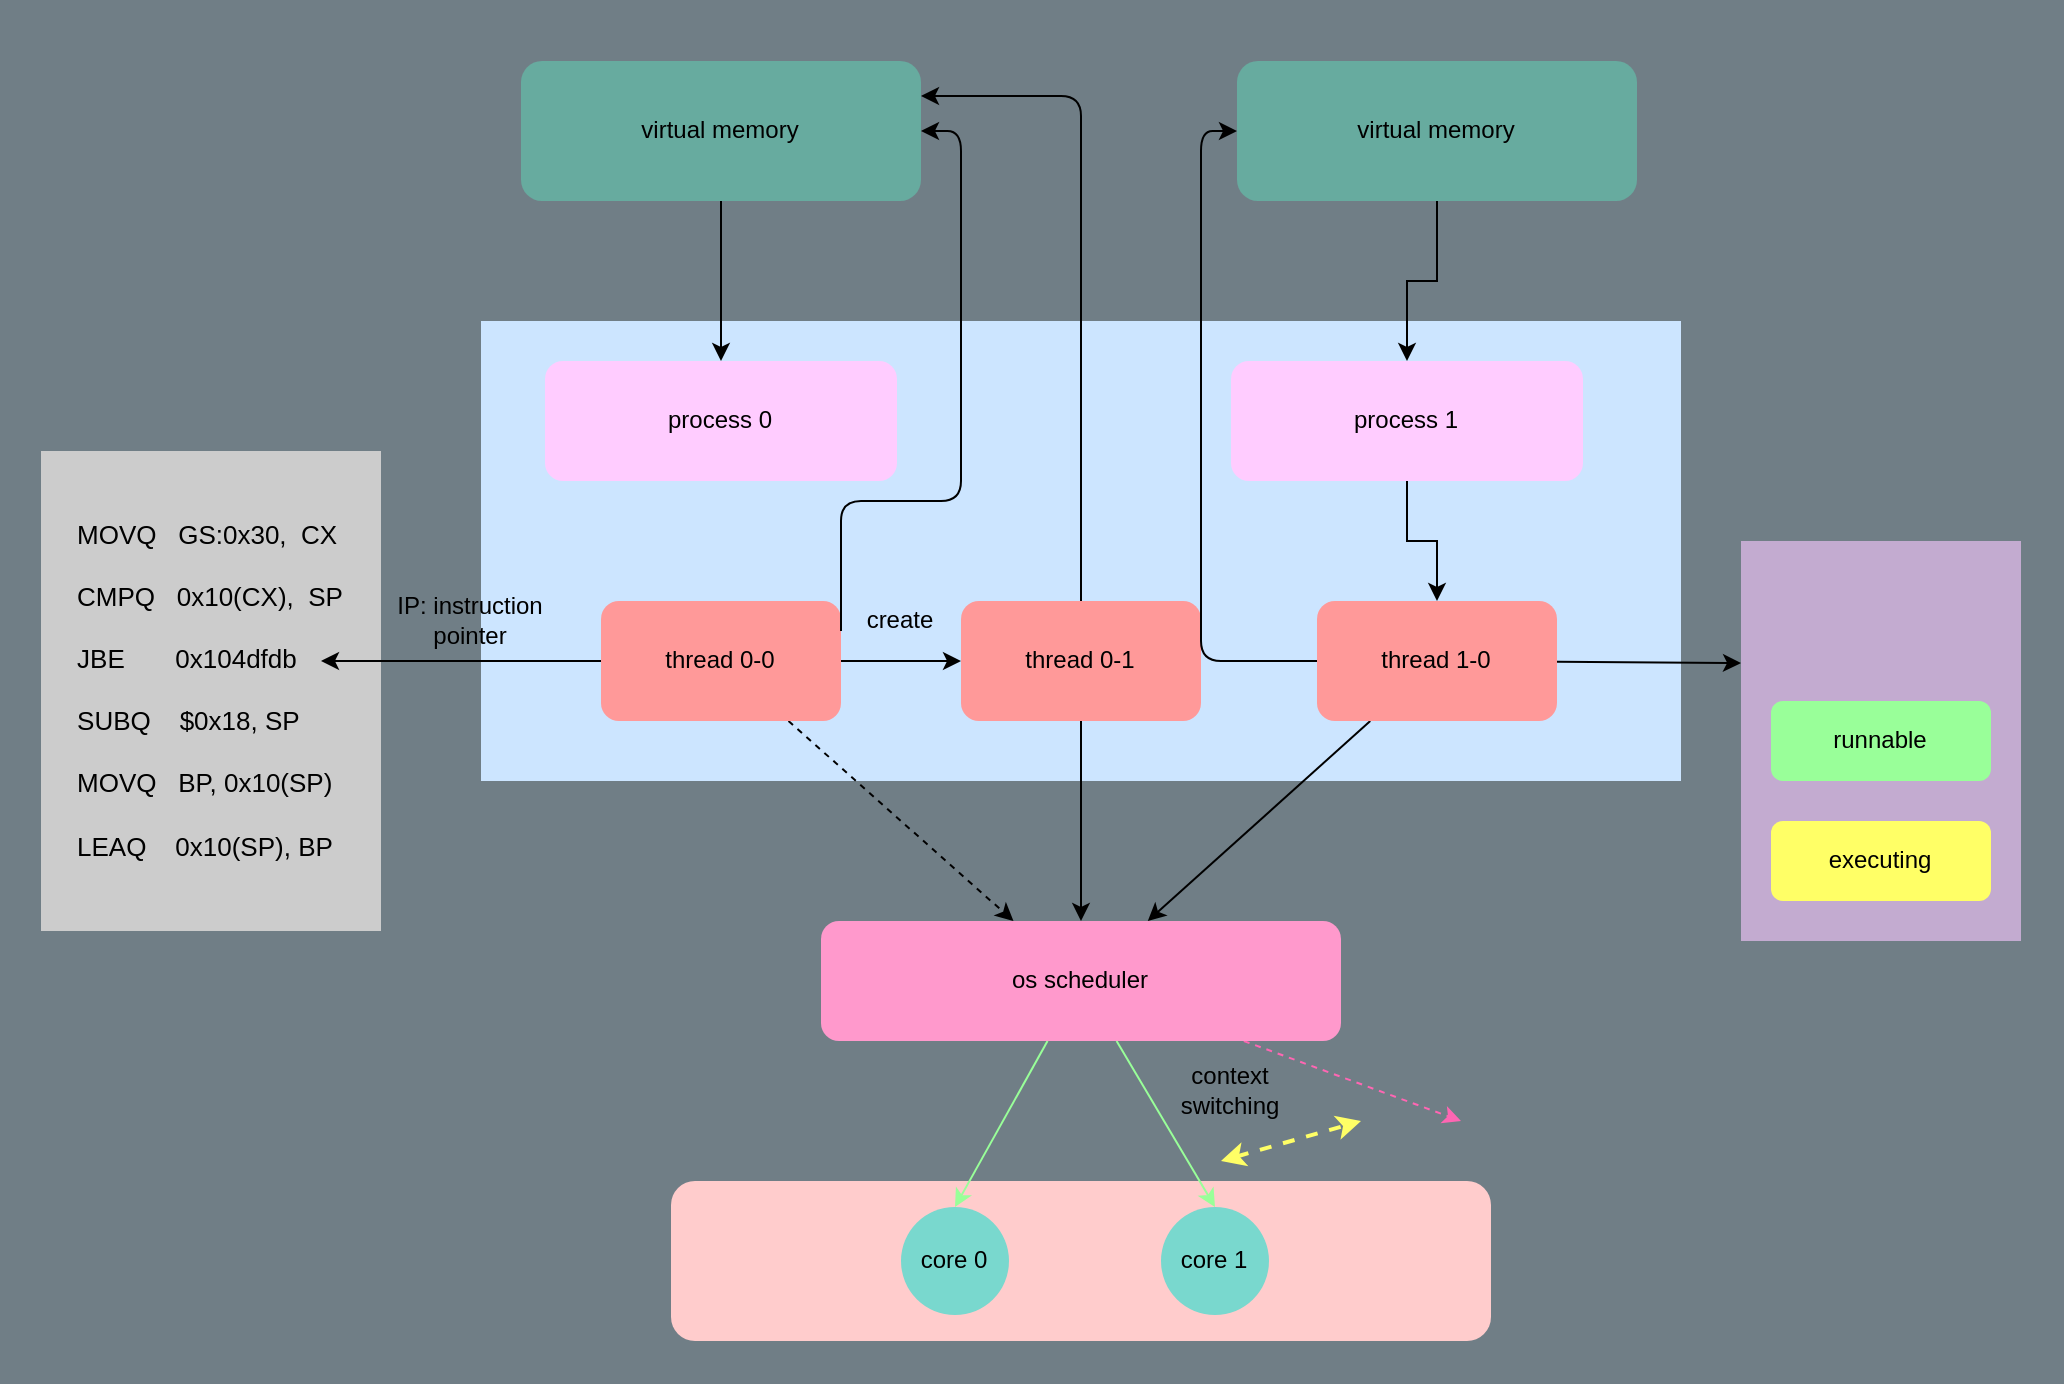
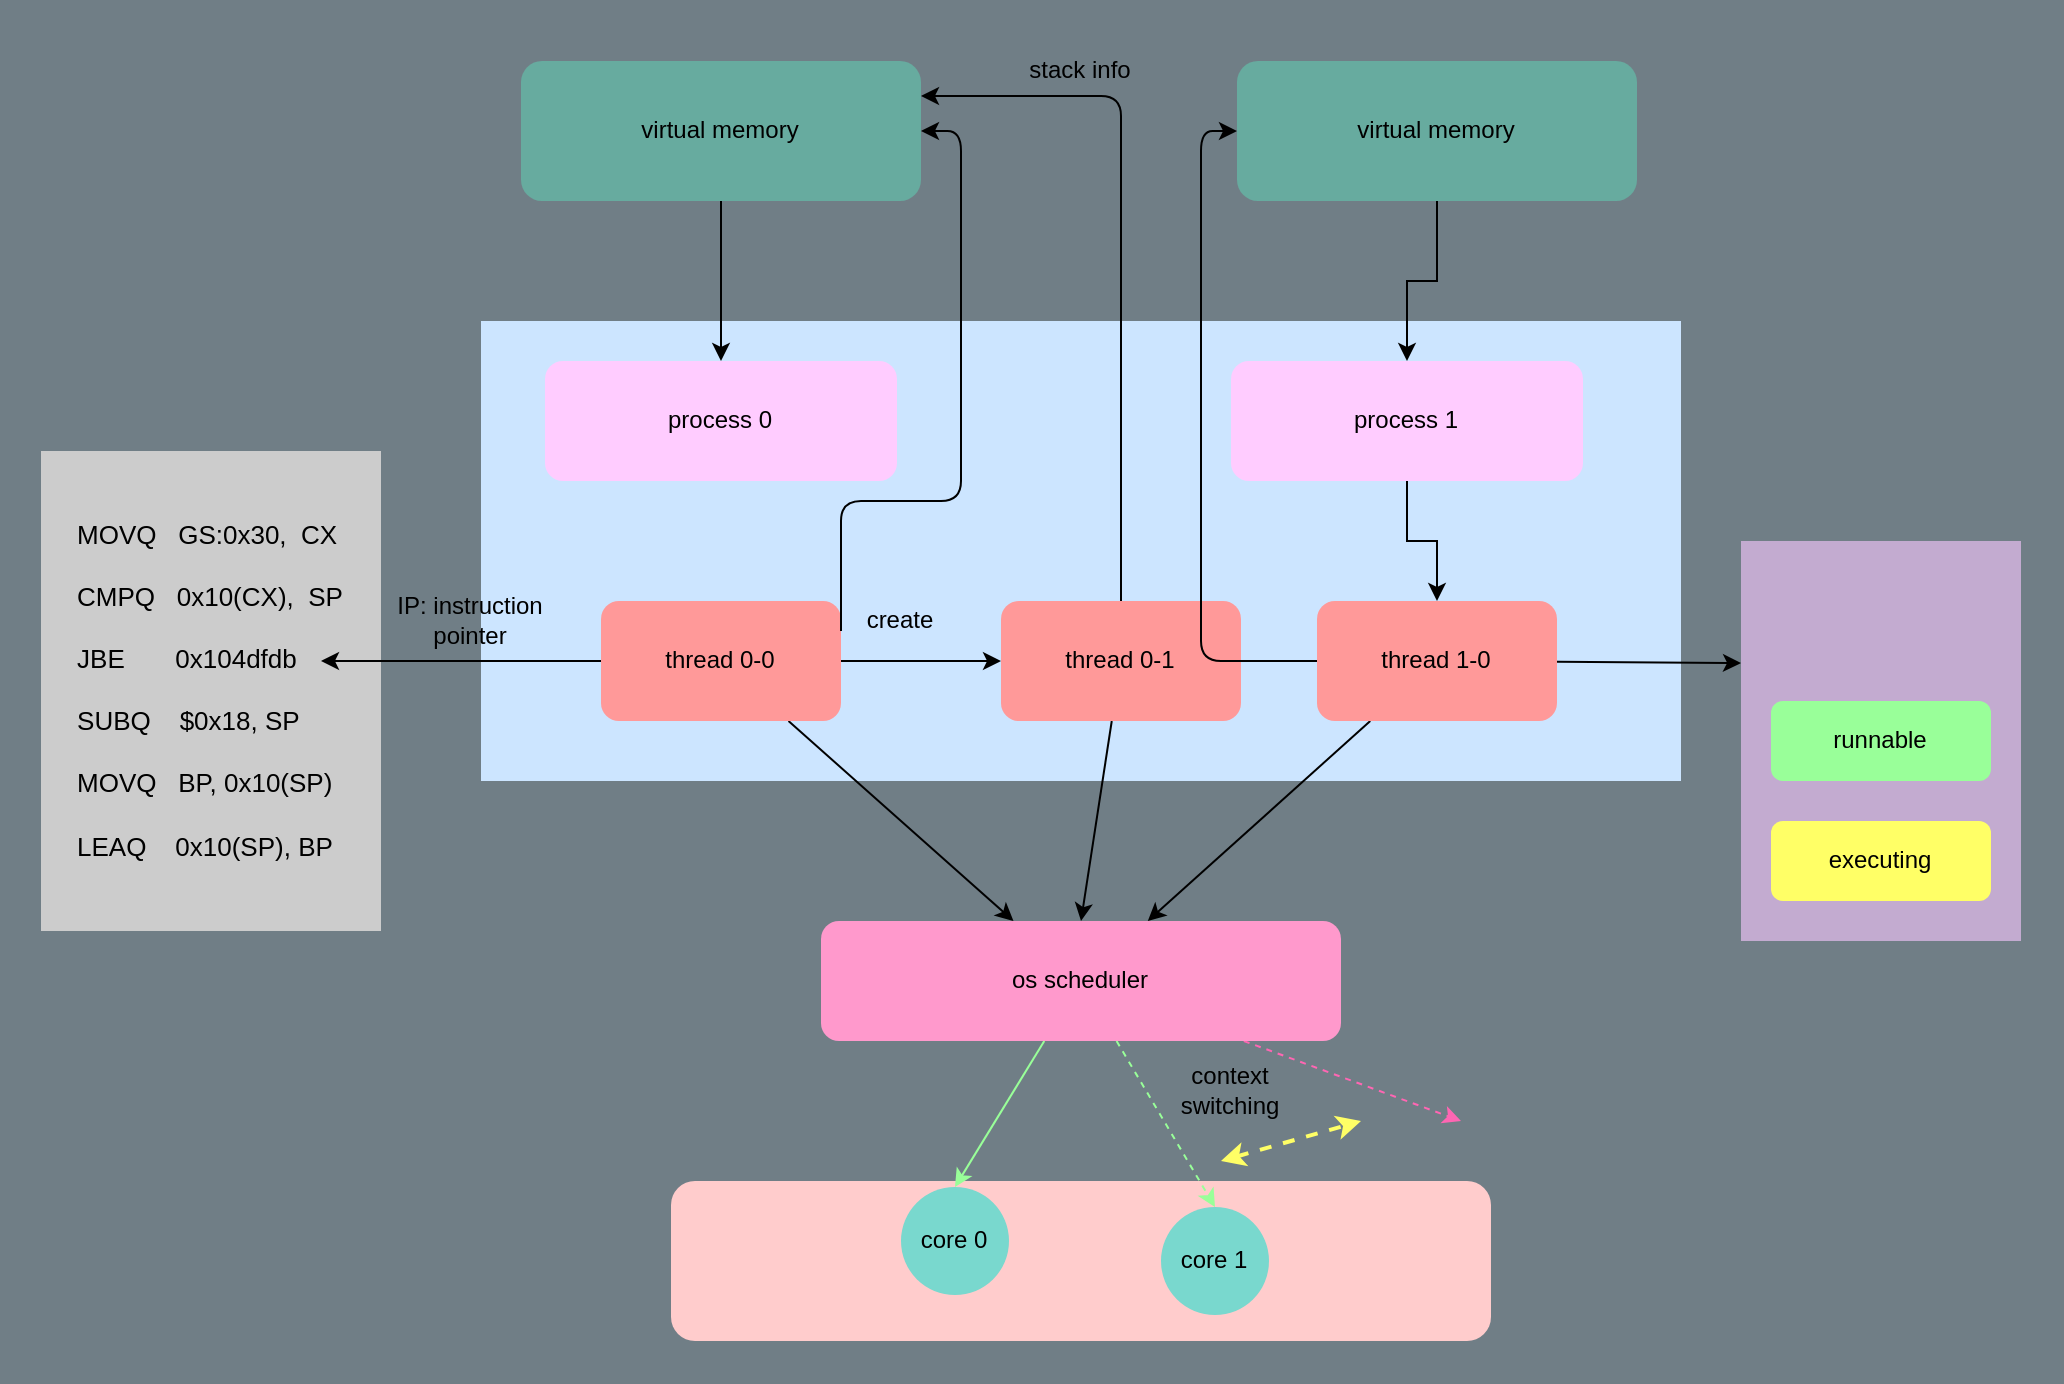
node "stack info": added
node "thread 0-1": moved (1081, 661) -> (1121, 661)
edge "thread 0-0" -> "os scheduler": style dashed -> solid
edge "os scheduler" -> "core 1": style solid -> dashed
node "core 0": moved (955, 1261) -> (955, 1241)
